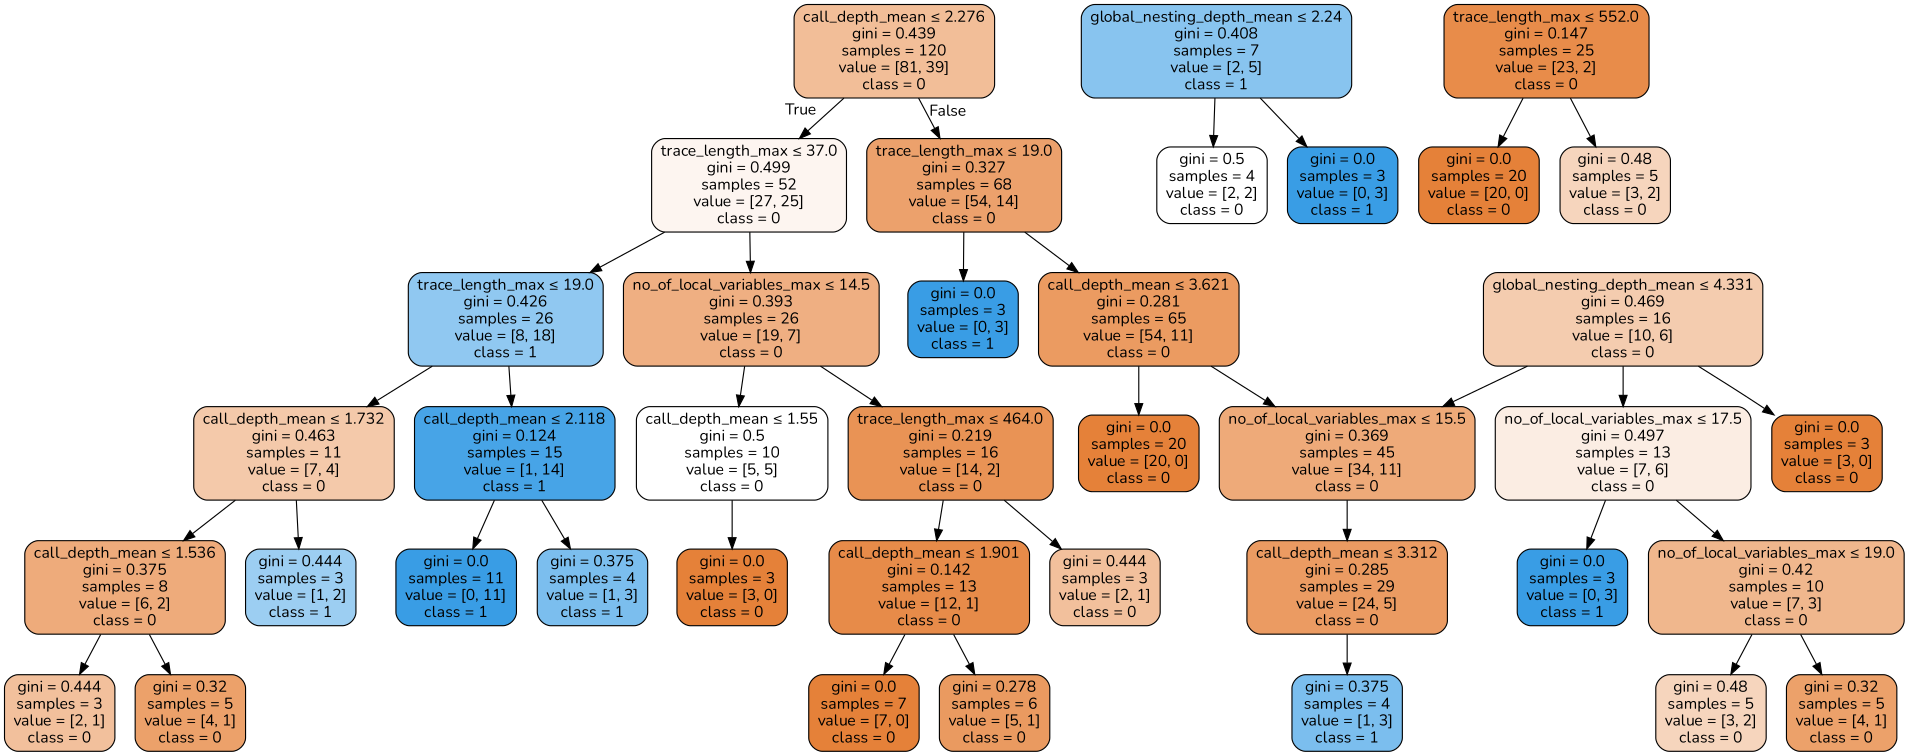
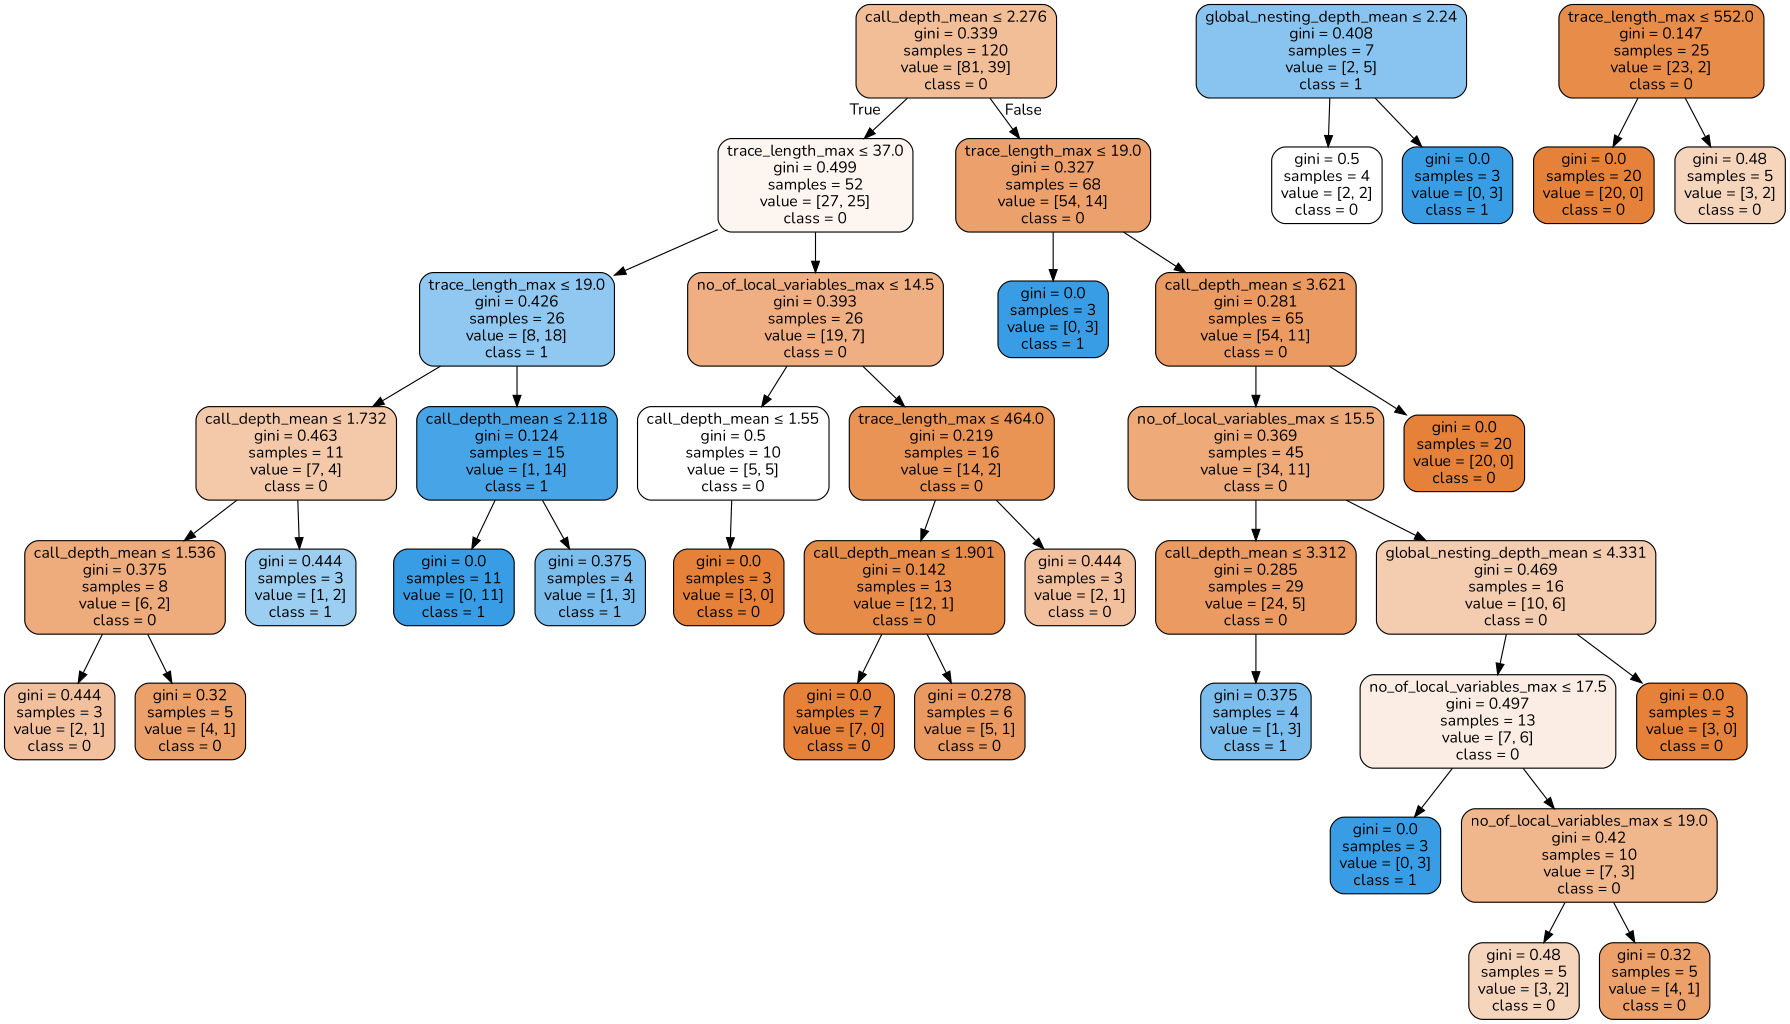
node "call_depth_mean ≤ 2.276": text "gini = 0.439" -> "gini = 0.339"
edge "global_nesting_depth_mean ≤ 4.331" -> "no_of_local_variables_max ≤ 15.5": reversed
